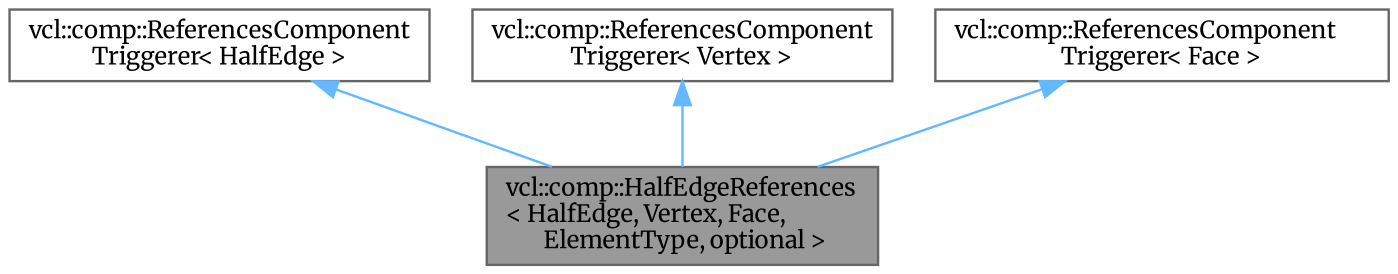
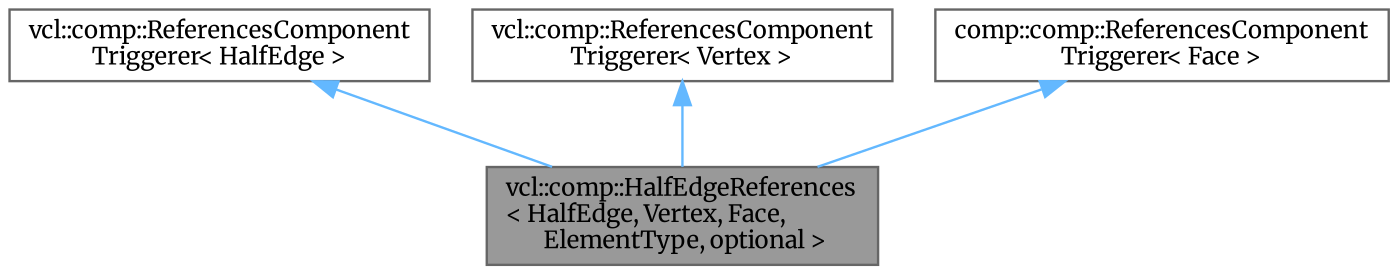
node "vcl::comp::ReferencesComponent Triggerer< Face >": label "vcl::comp::ReferencesComponent Triggerer< Face >" -> "comp::comp::ReferencesComponent Triggerer< Face >"
